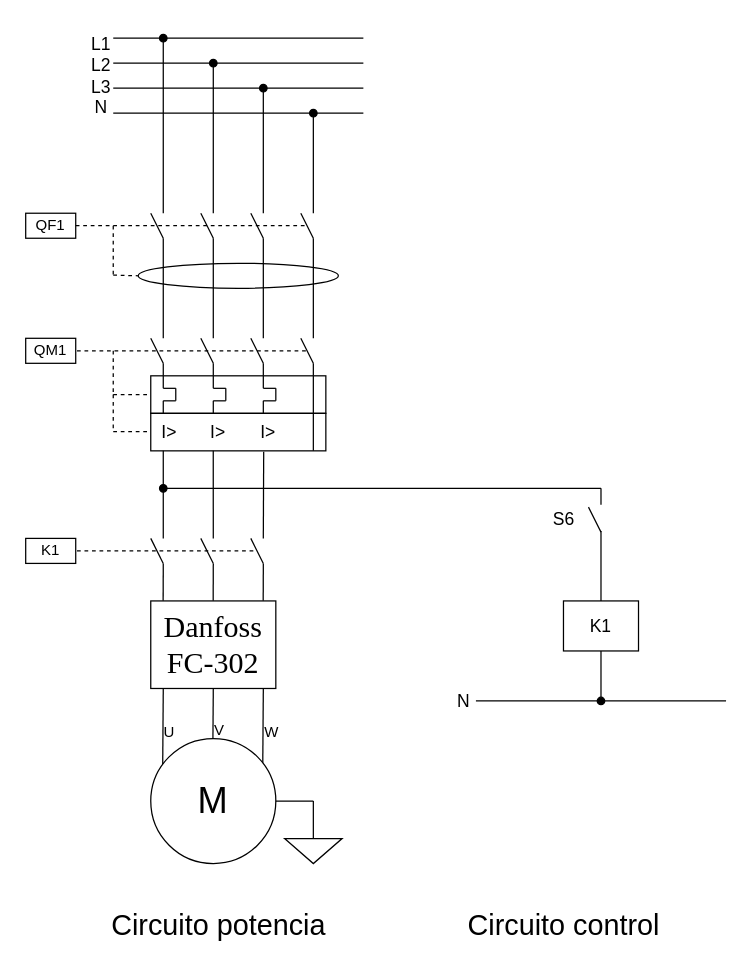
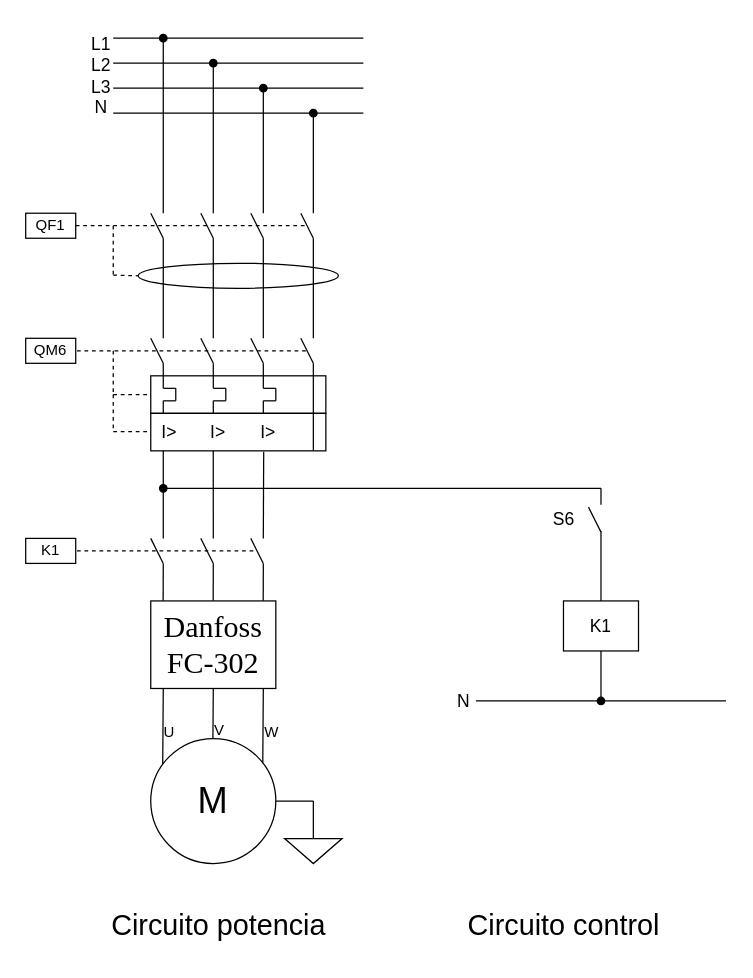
node "QM1": label "QM1" -> "QM6"
